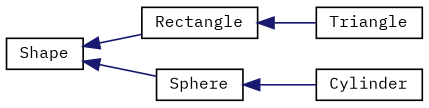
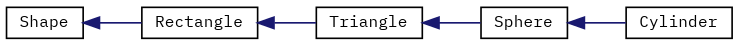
edge "Sphere" -> "Shape": now "Sphere" -> "Triangle"
